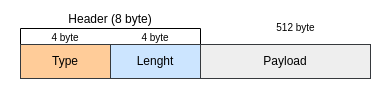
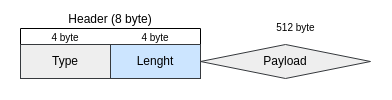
node "Type": fillcolor #ffcc99 -> #eeeeee
node "Payload": shape rectangle -> diamond
